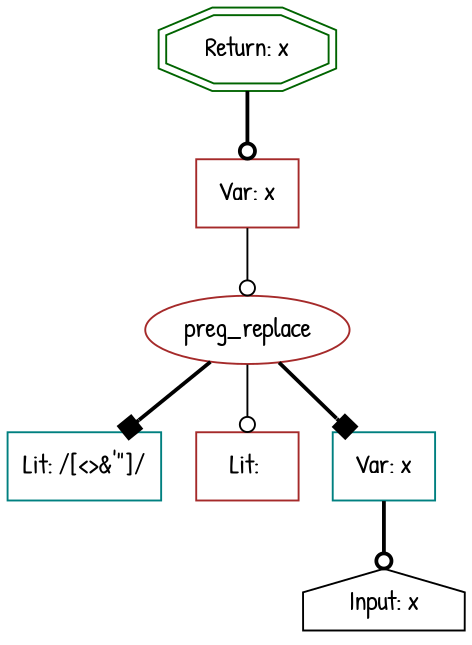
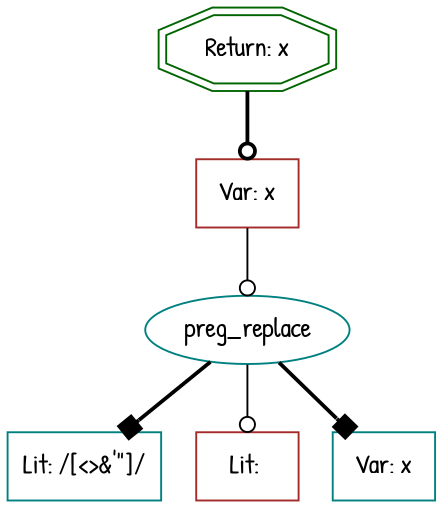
node "preg_replace": color brown -> teal
node "Input: x": removed
